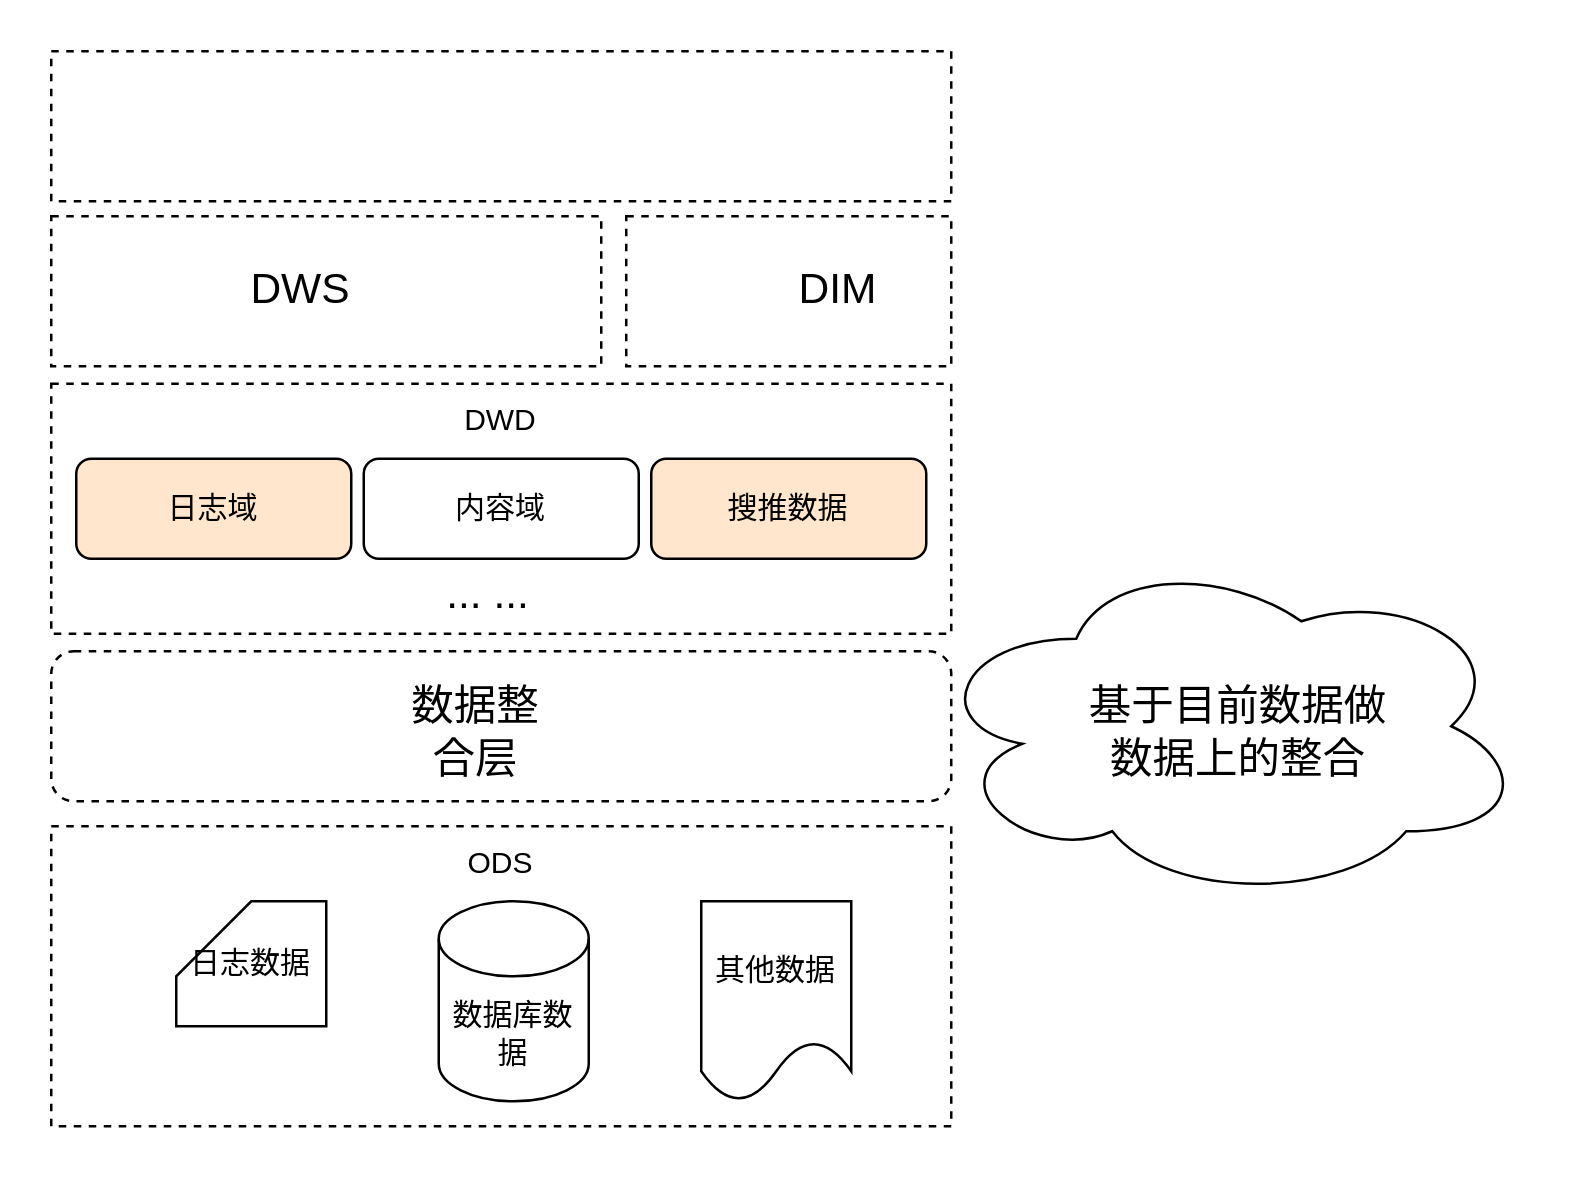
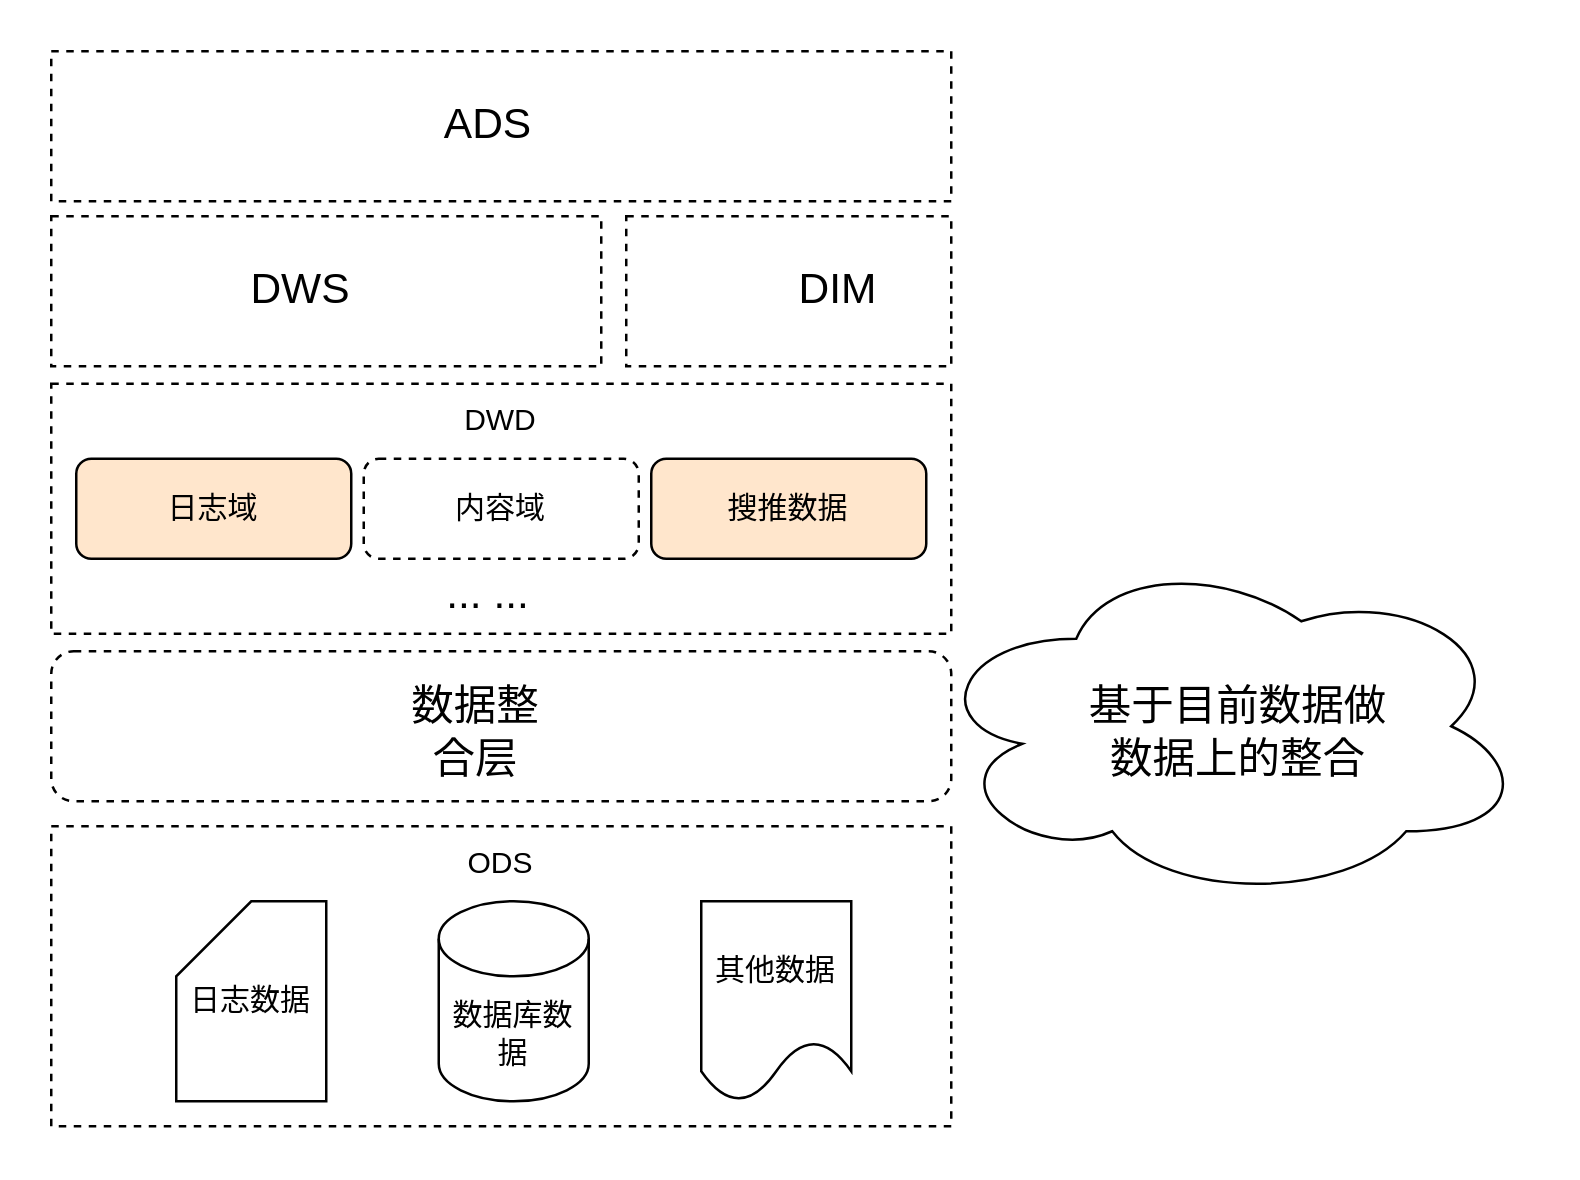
node "ADS": added
node "内容域": style solid -> dashed
node "日志数据": size 150x125 -> 150x200
